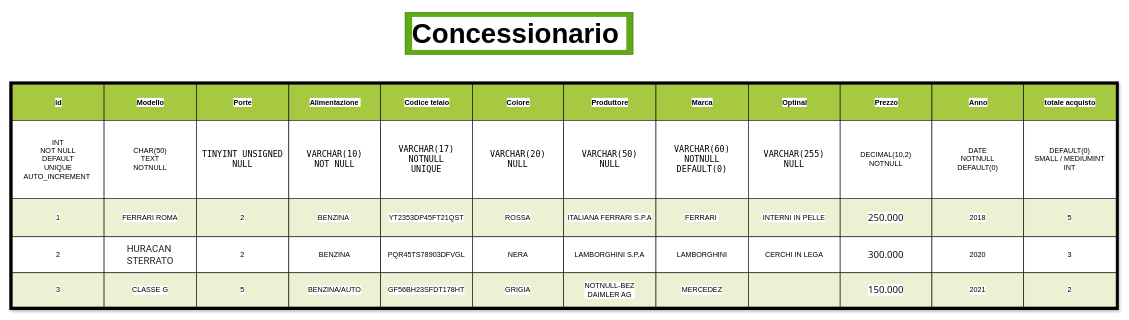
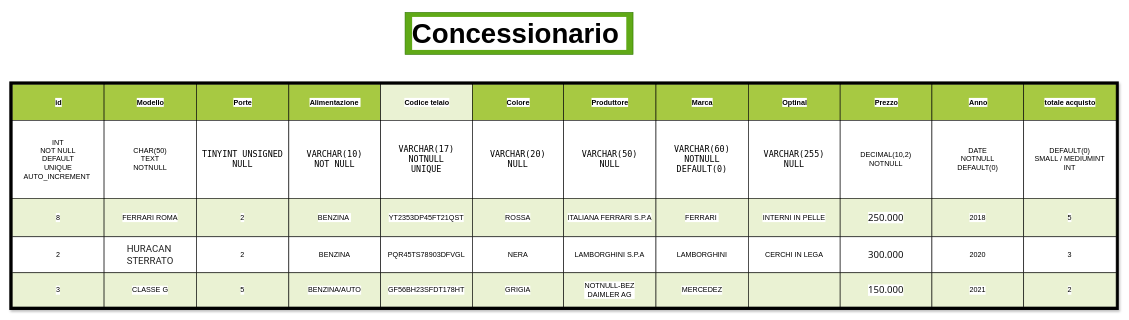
node "Codice telaio": fillcolor #a7c942 -> #eaf2d3
node "1": label "1" -> "8"
